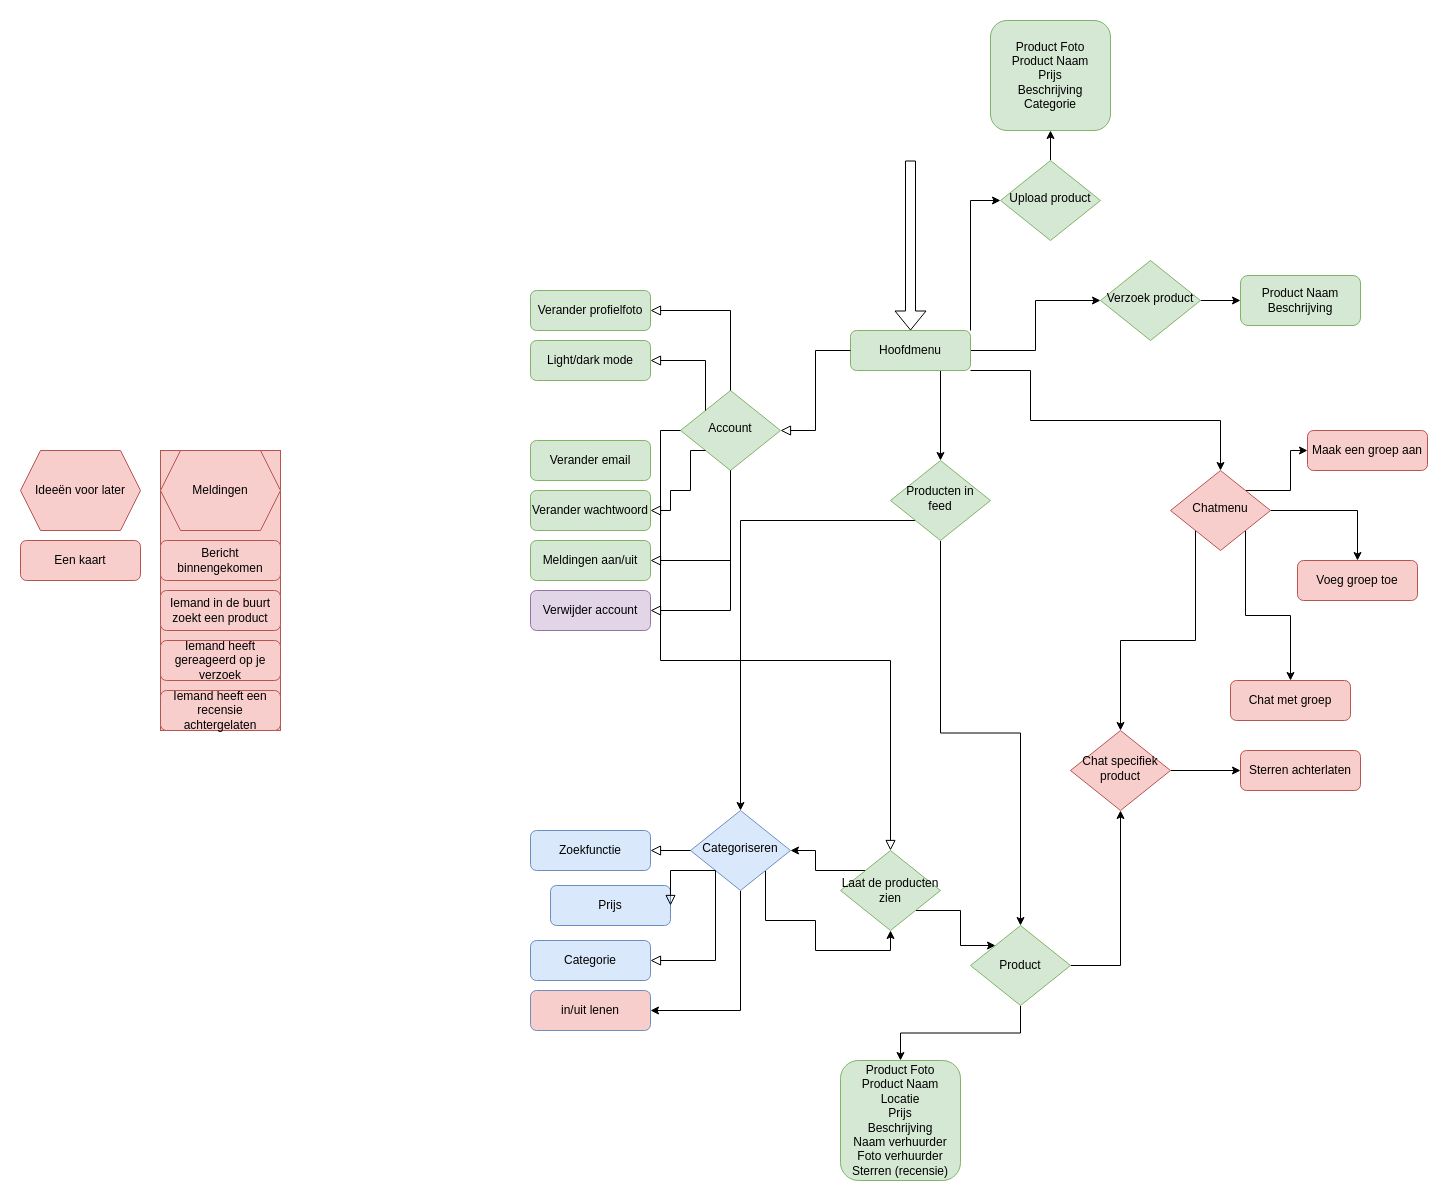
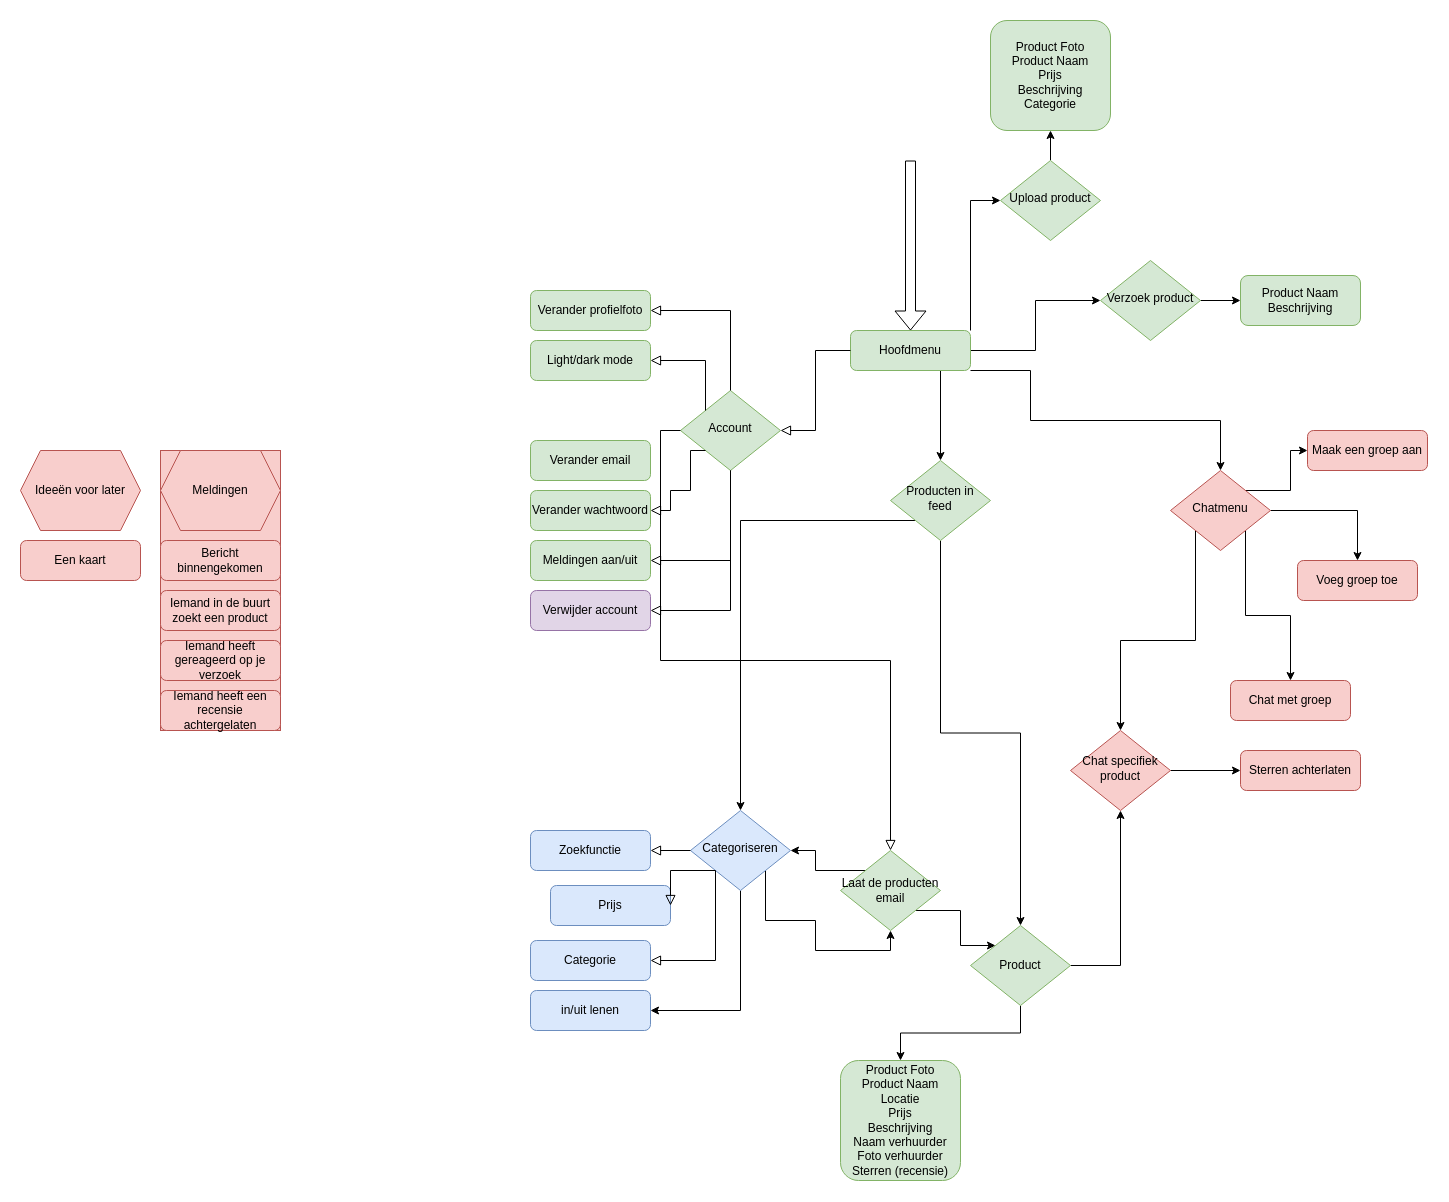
node "Laat de producten zien": label "Laat de producten zien" -> "Laat de producten email"
node "in/uit lenen": fillcolor #f8cecc -> #dae8fc
